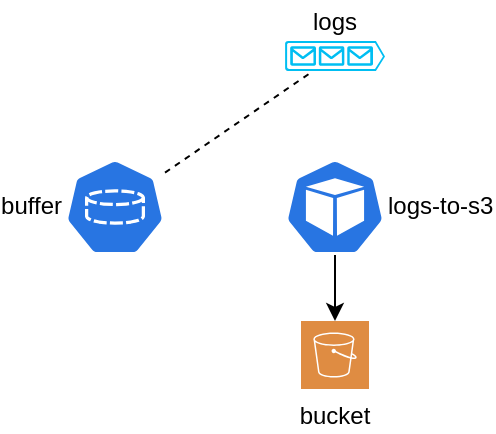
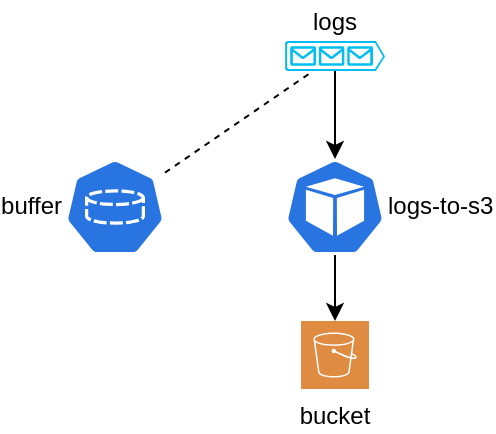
edge "logs" -> "logs-to-s3": added
